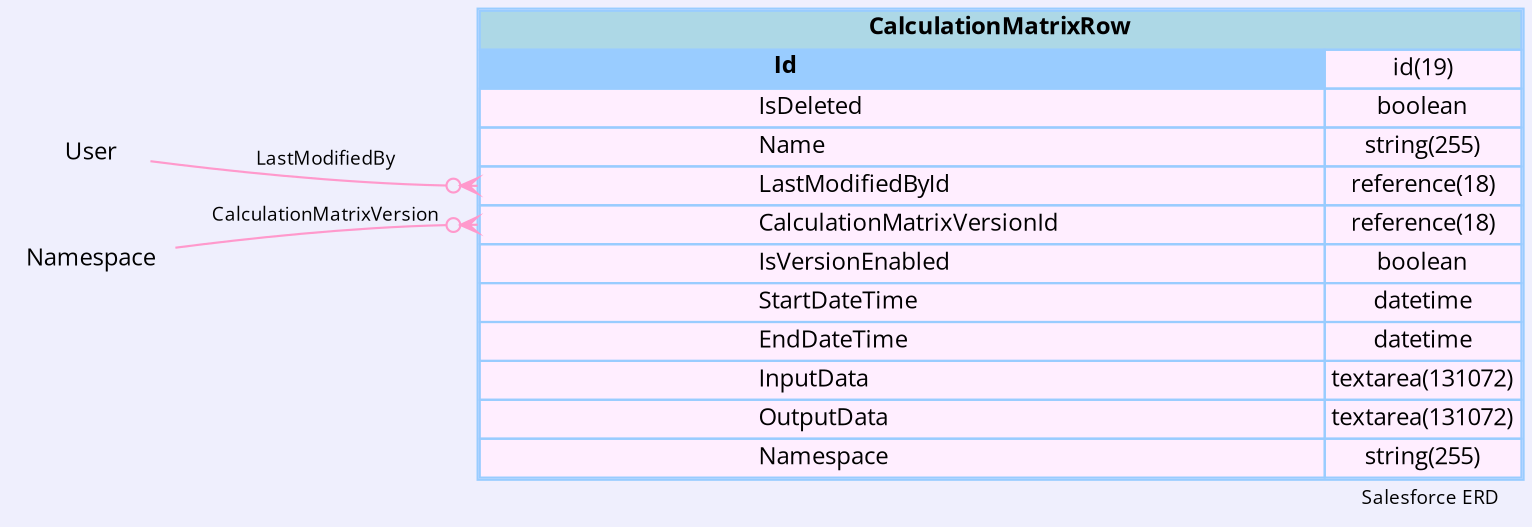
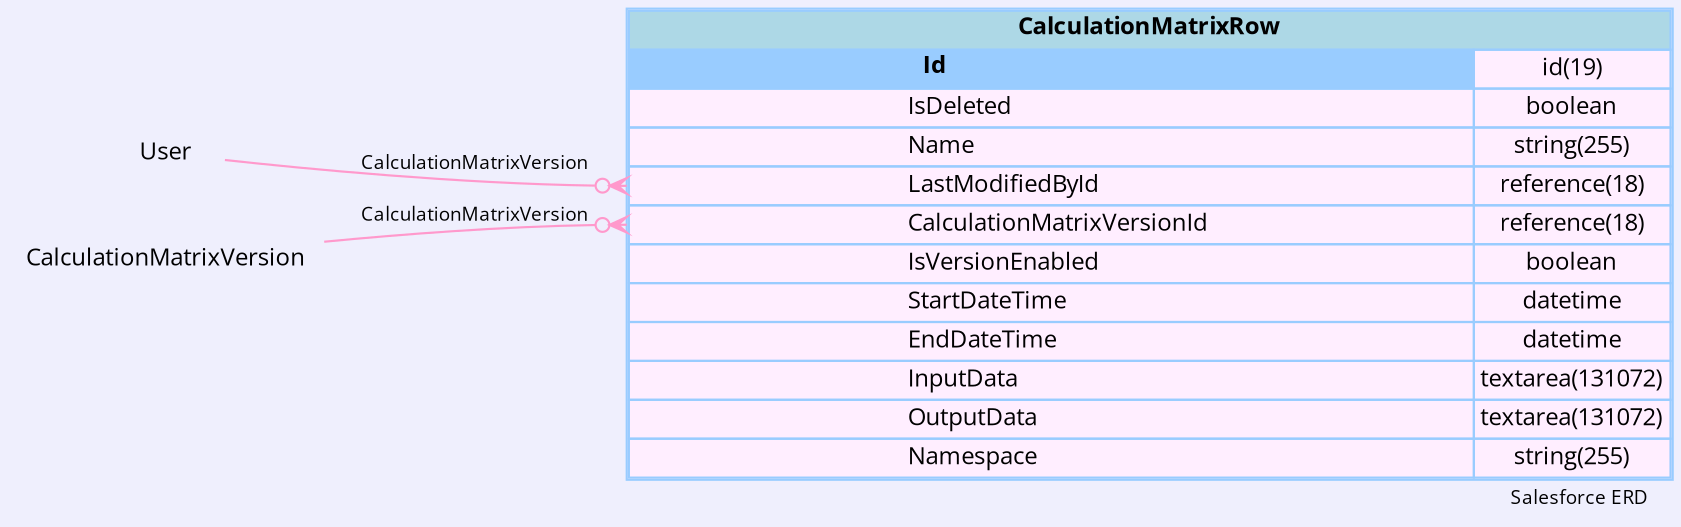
edge "User" -> "CalculationMatrixRow": label "LastModifiedBy" -> "CalculationMatrixVersion"
node "Namespace": label "Namespace" -> "CalculationMatrixVersion"
